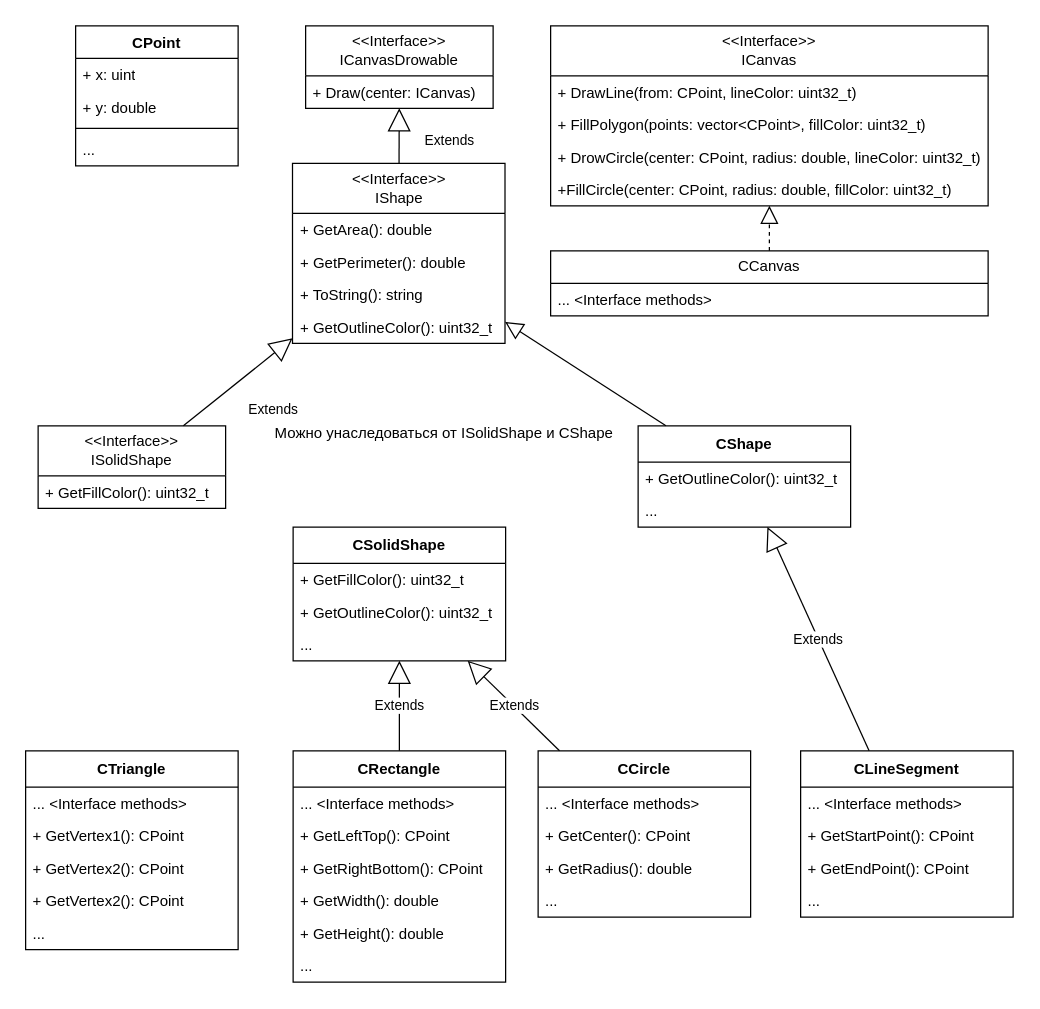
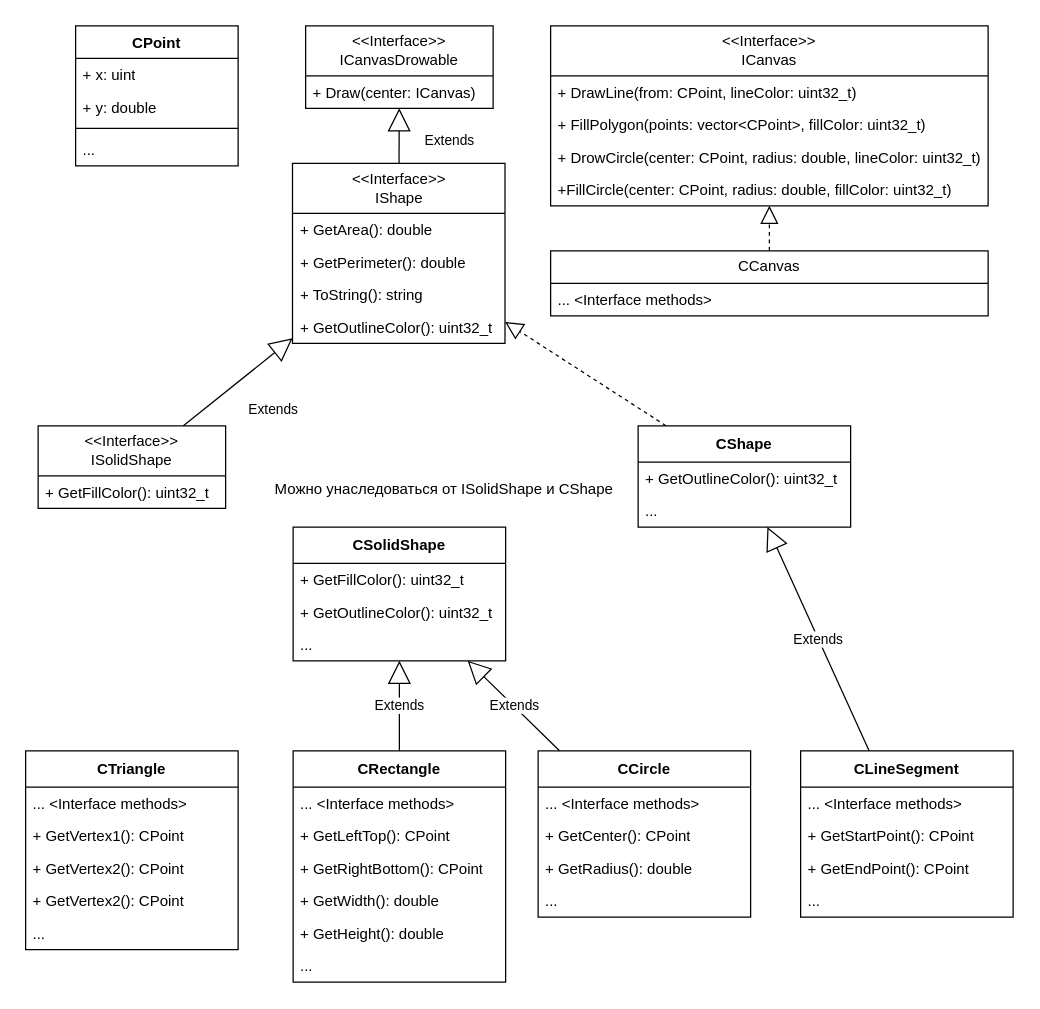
edge "CShape" -> "<<Interface>> IShape": style solid -> dashed
node "Можно унаследоваться от ISolidShape и CShape": moved (444, 433) -> (444, 489)
